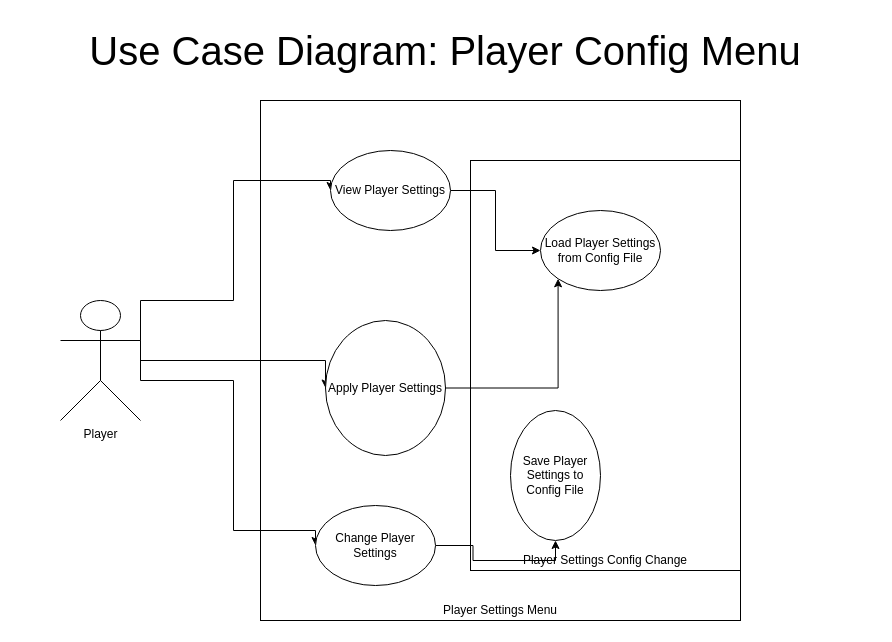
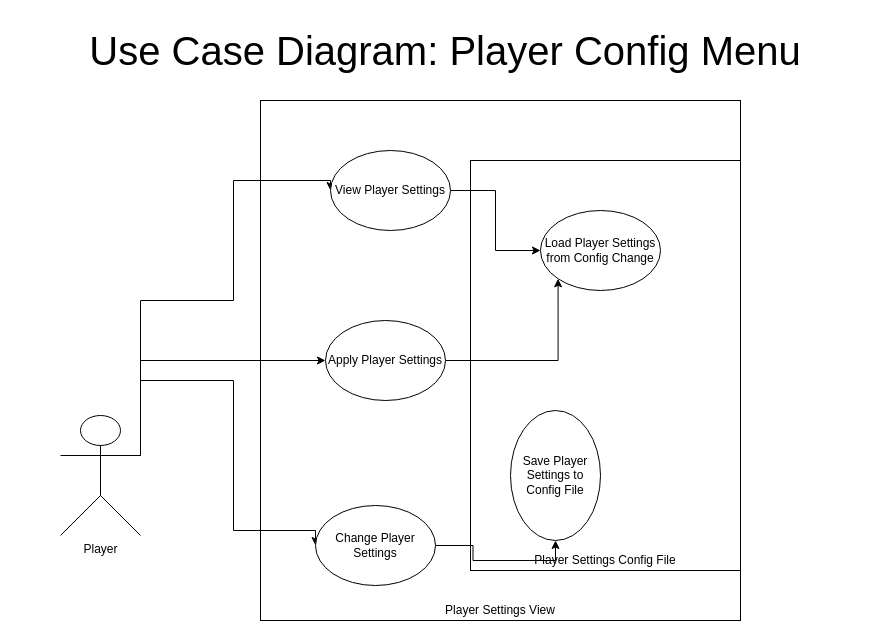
node "Load Player Settings from Config File": label "Load Player Settings from Config File" -> "Load Player Settings from Config Change"
node "Player": moved (101, 361) -> (101, 476)
node "Apply Player Settings": size 120x135 -> 120x80
node "Player Settings Config Change": label "Player Settings Config Change" -> "Player Settings Config File"
node "Player Settings Menu": label "Player Settings Menu" -> "Player Settings View"
